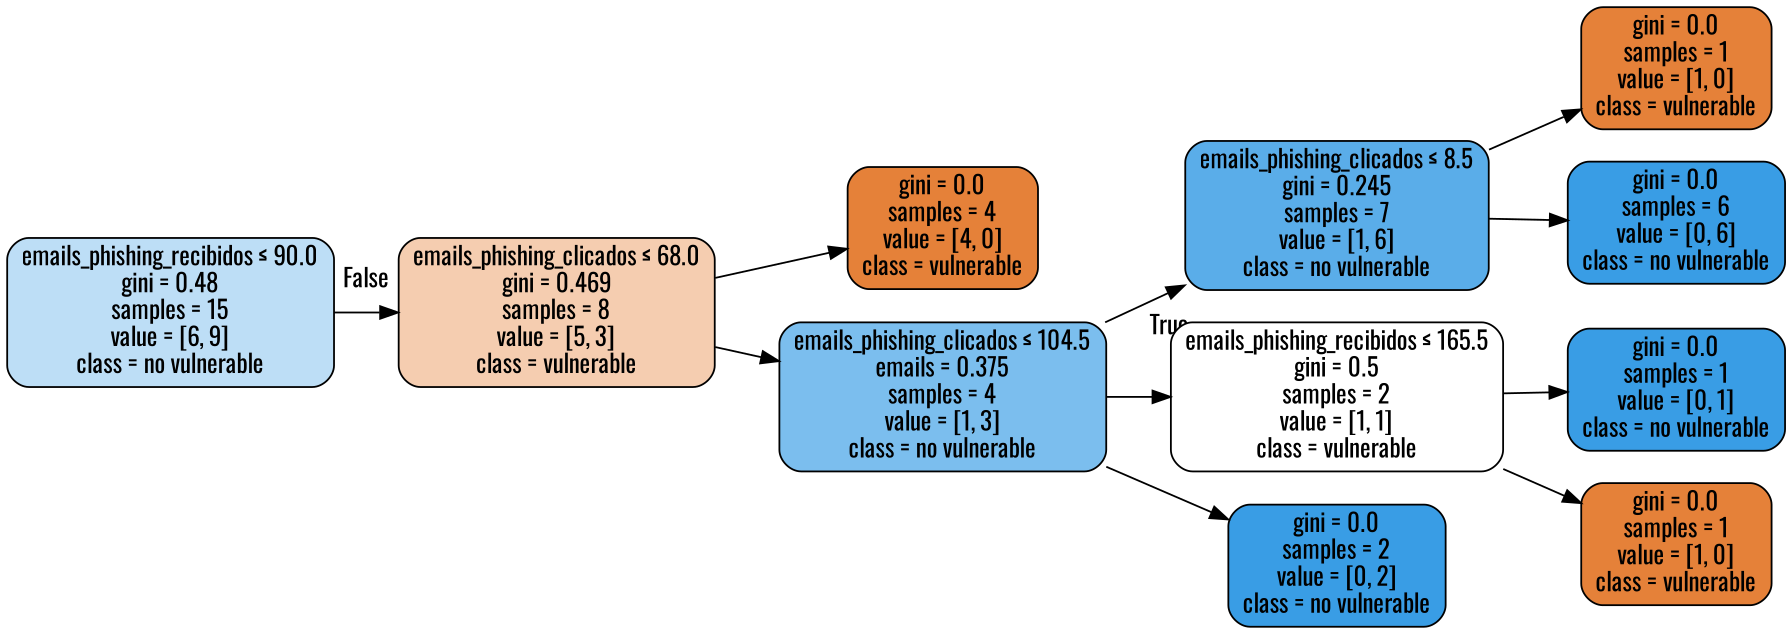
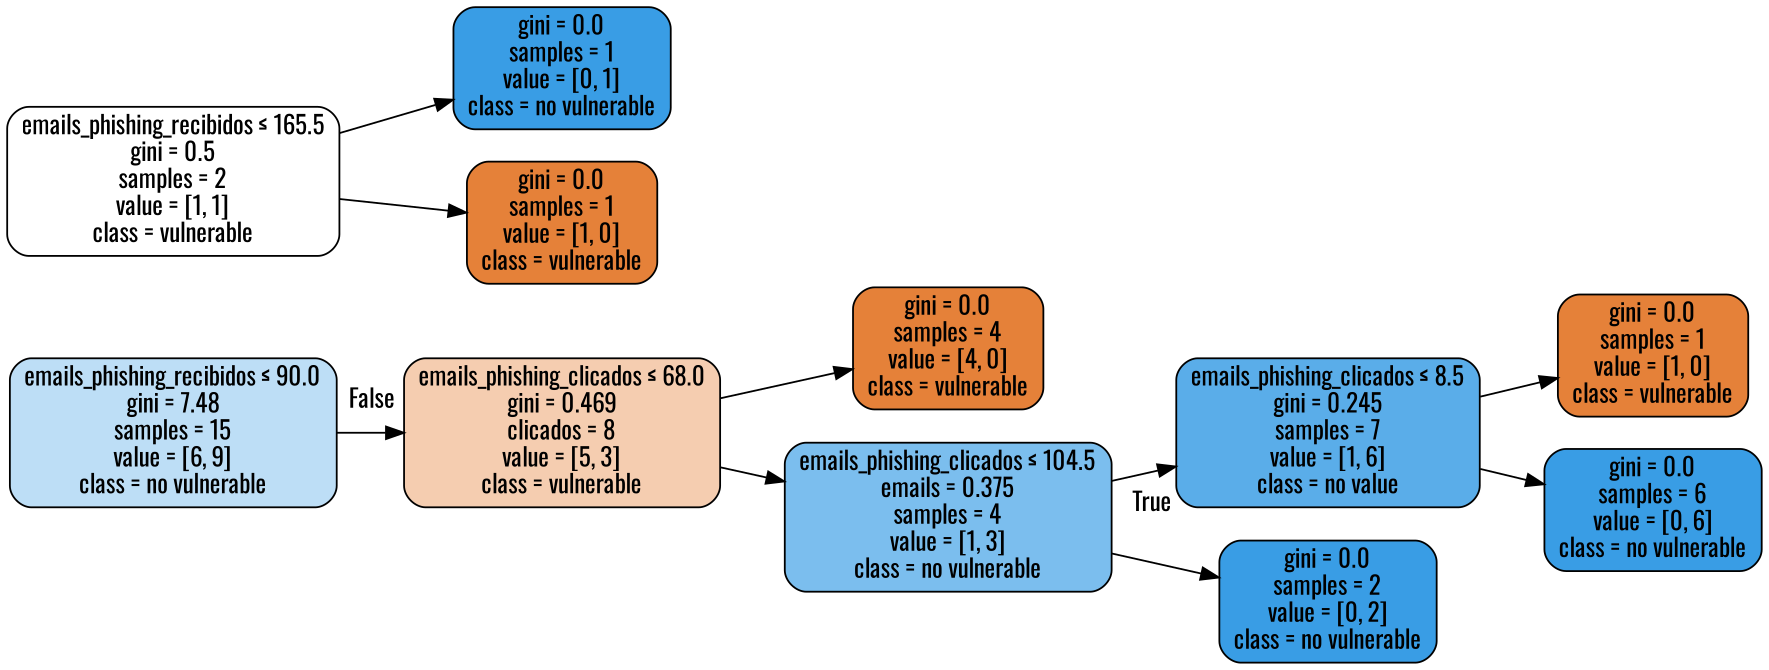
node "emails_phishing_clicados ≤ 8.5": text "class = no vulnerable" -> "class = no value"
node "emails_phishing_recibidos ≤ 90.0": text "gini = 0.48" -> "gini = 7.48"
node "emails_phishing_clicados ≤ 68.0": text "samples = 8" -> "clicados = 8"
edge "emails_phishing_clicados ≤ 104.5" -> "emails_phishing_recibidos ≤ 165.5": removed
